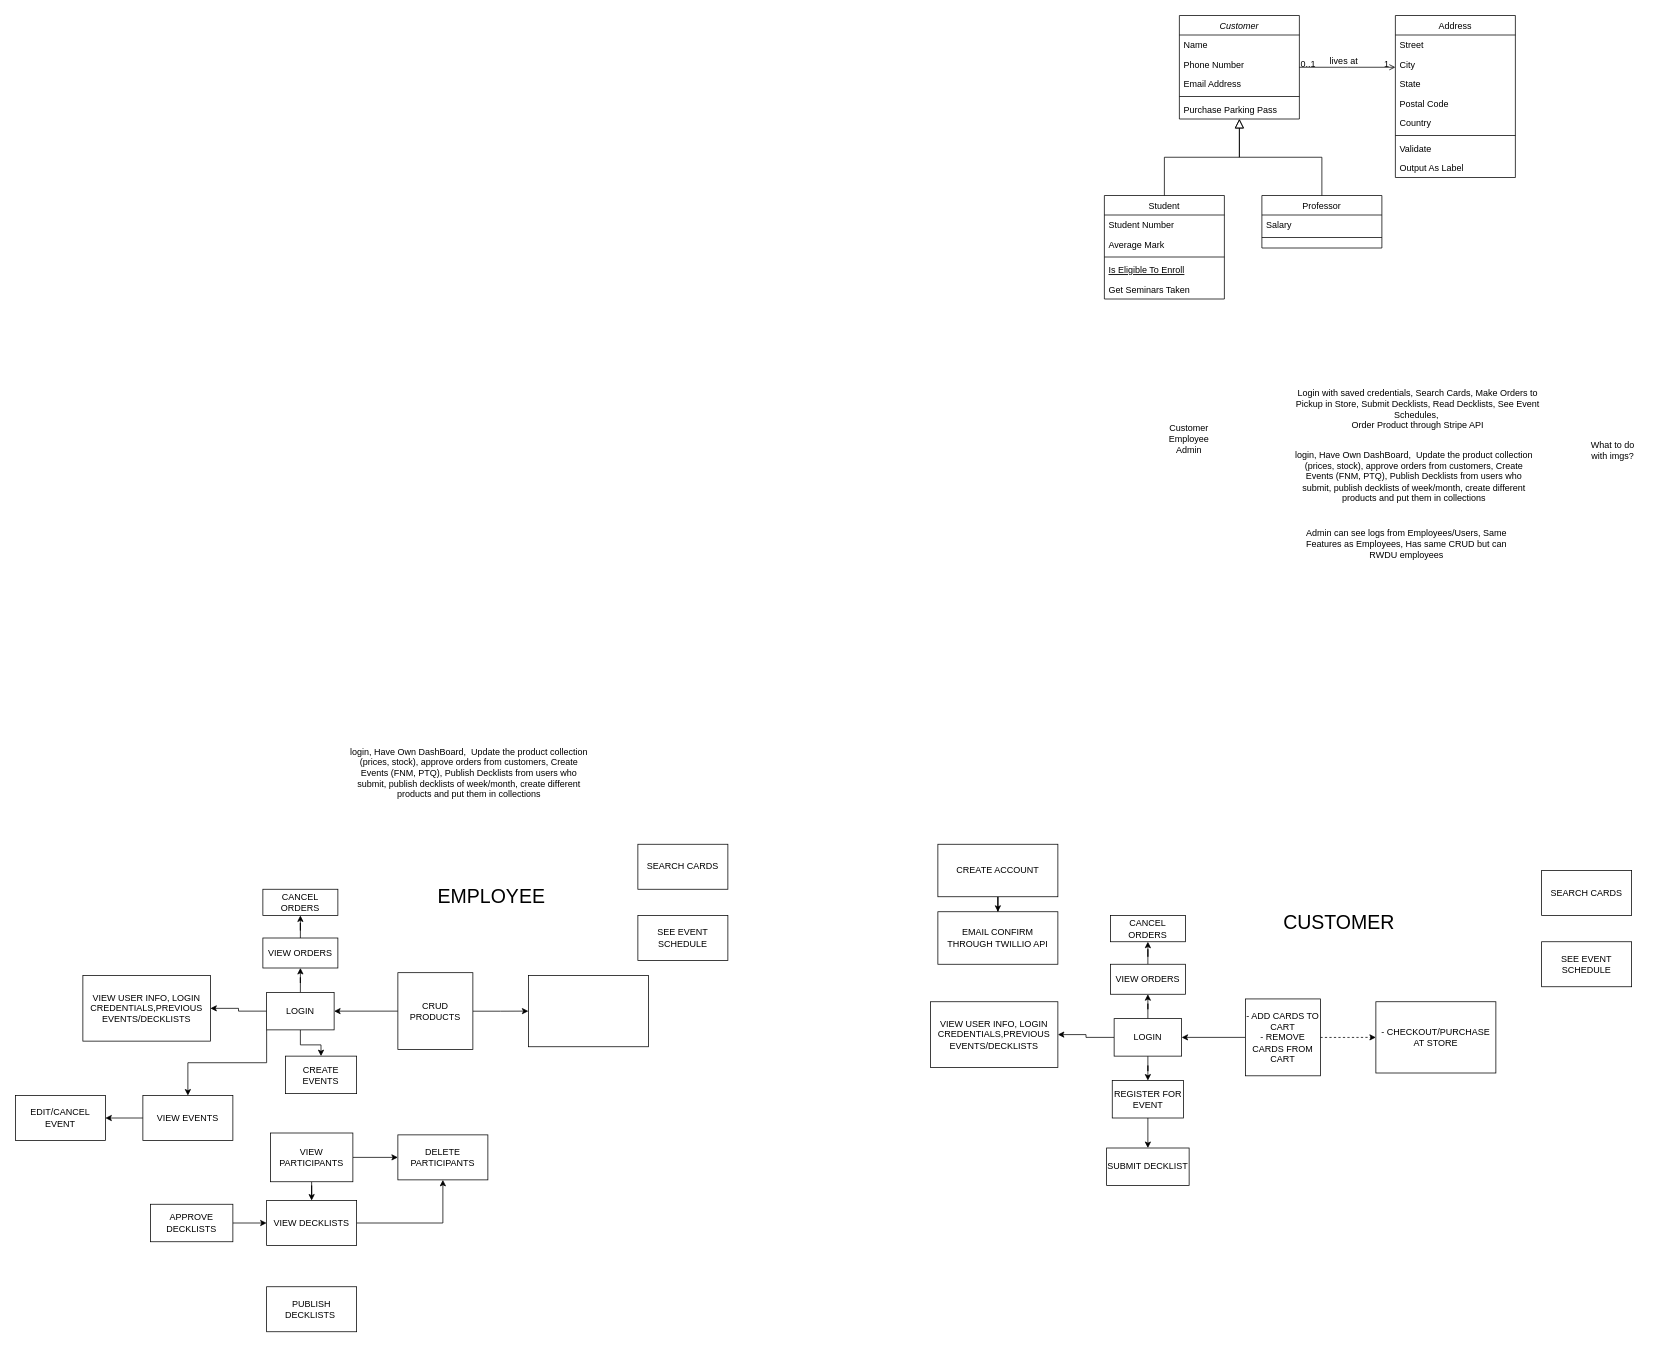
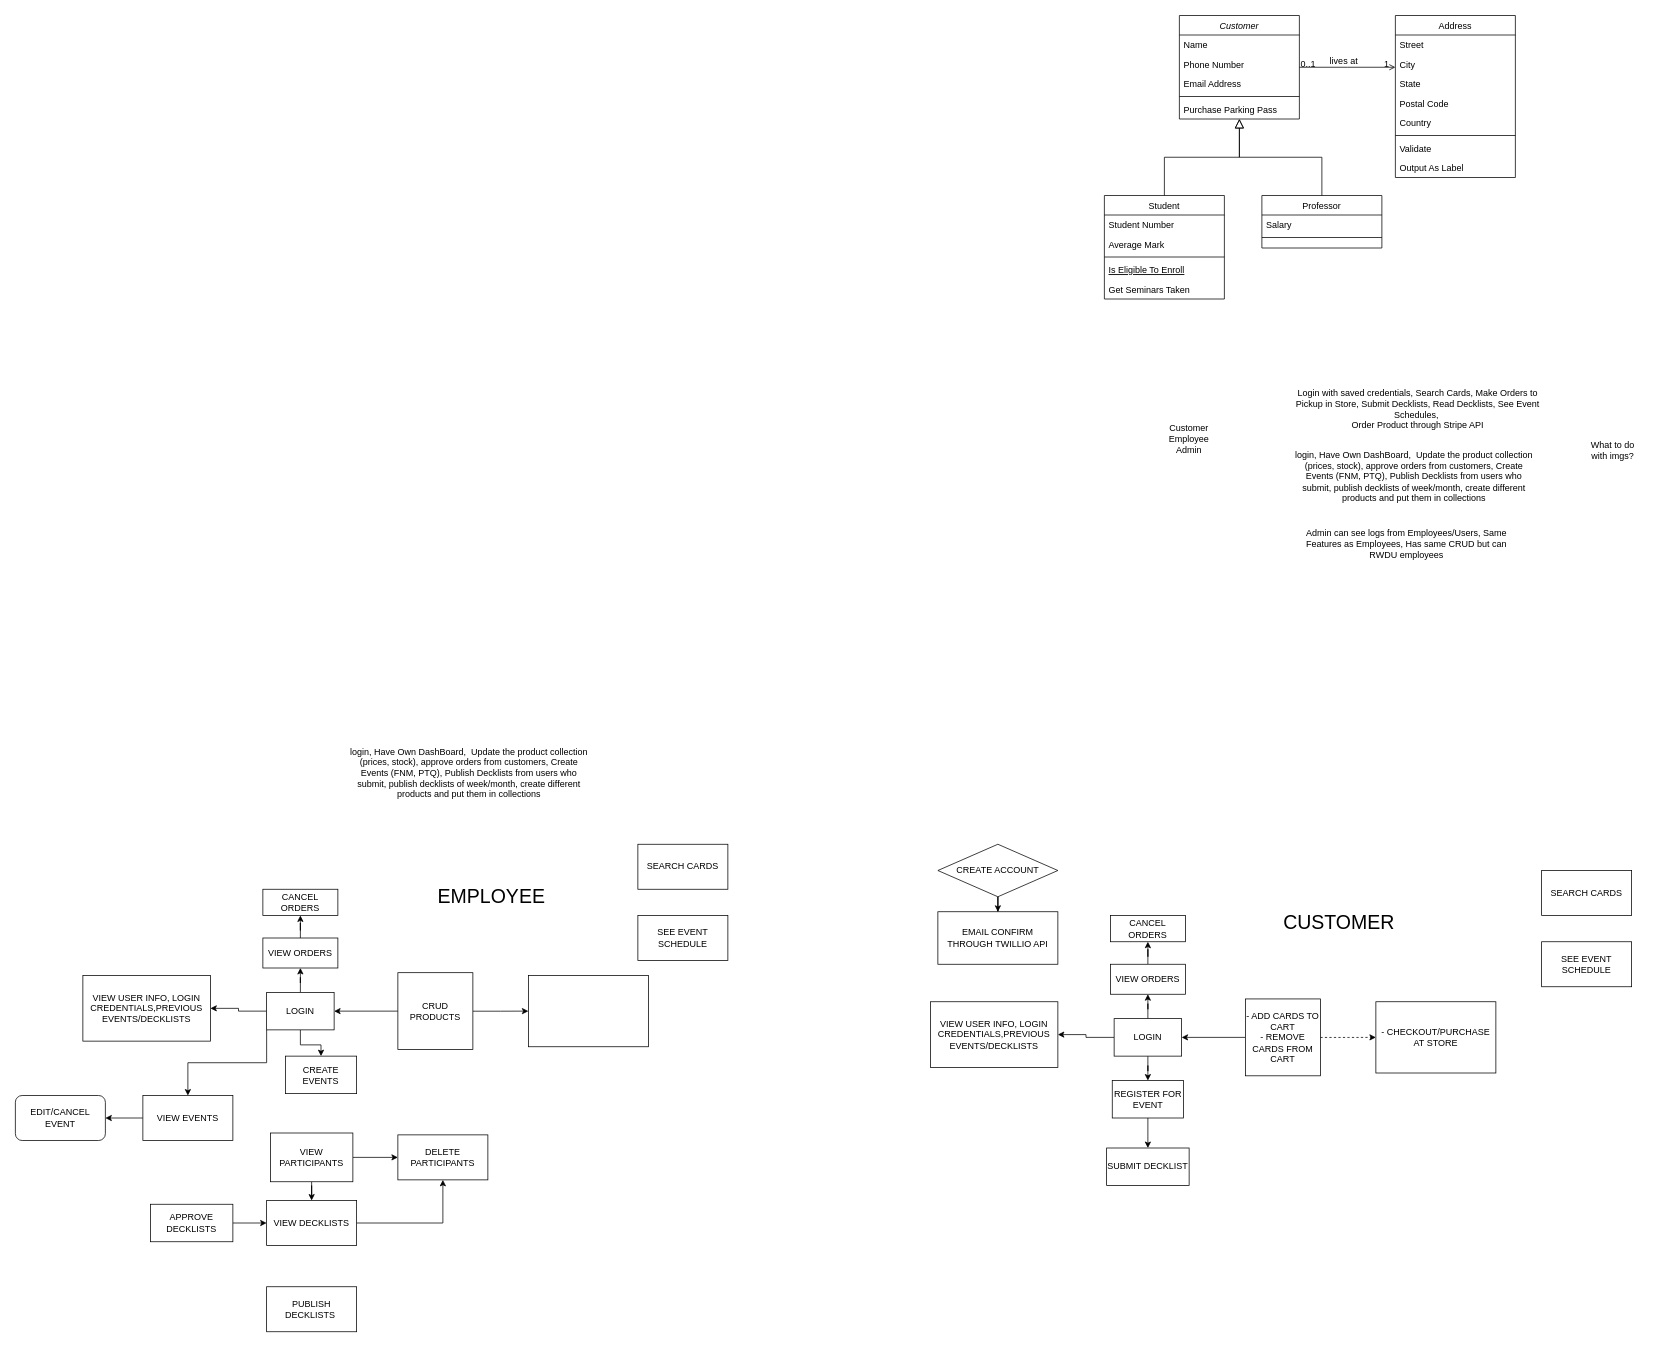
node "CREATE ACCOUNT": shape rectangle -> diamond
node "EDIT/CANCEL EVENT": shape rectangle -> rounded rectangle
